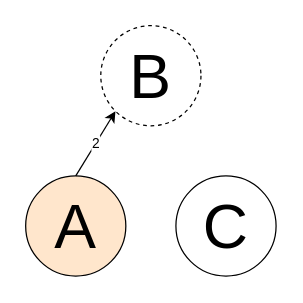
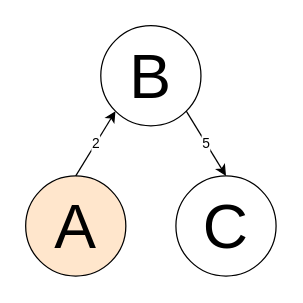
node "B": style dashed -> solid
edge "B" -> "C": added, label "5"
